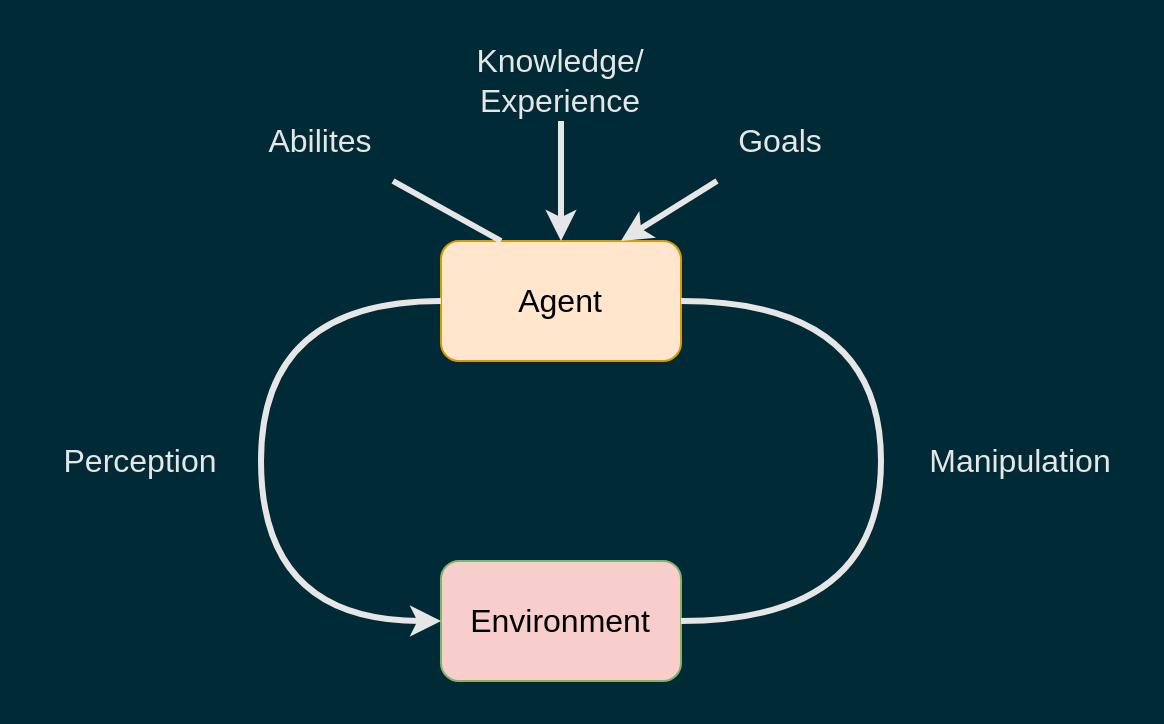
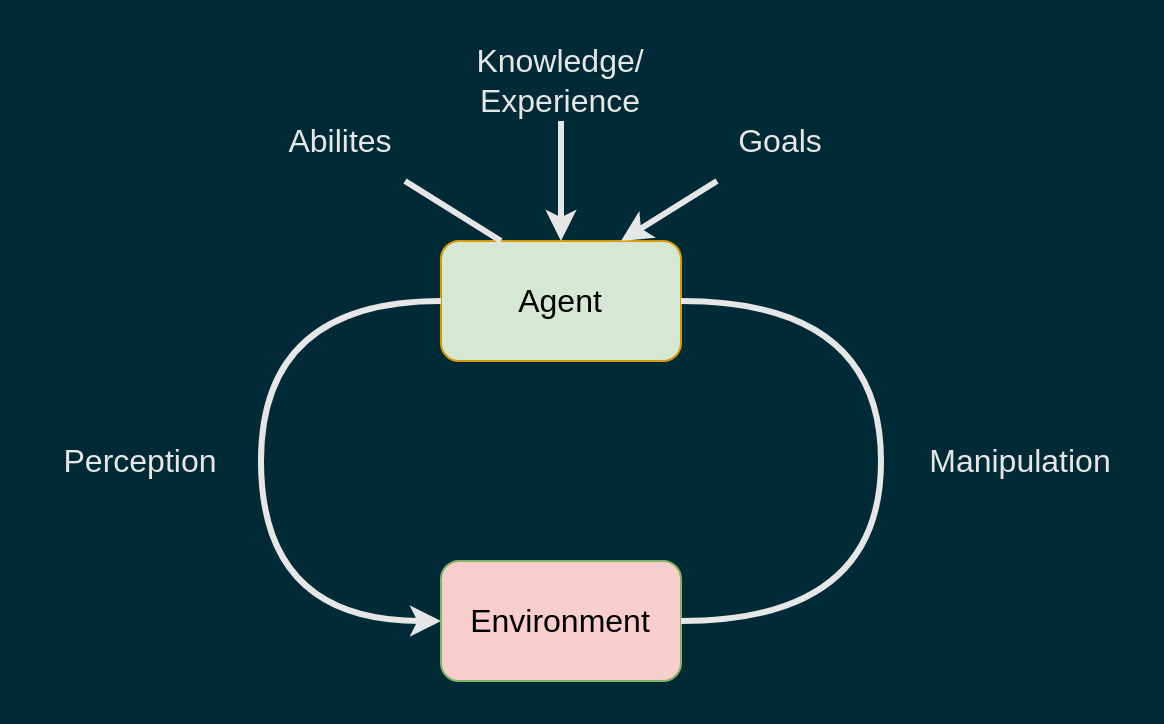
node "Abilites": moved (321, 141) -> (341, 141)
node "Agent": fillcolor #ffe6cc -> #d5e8d4
